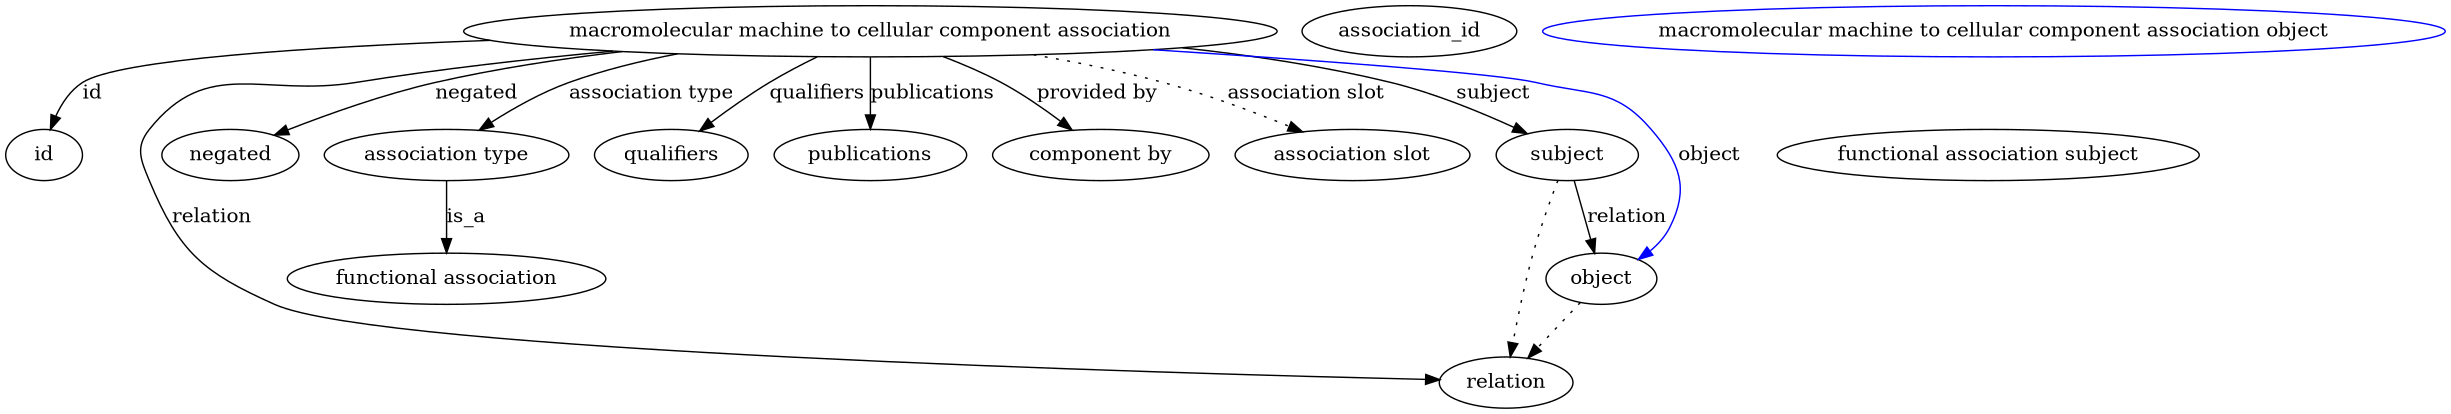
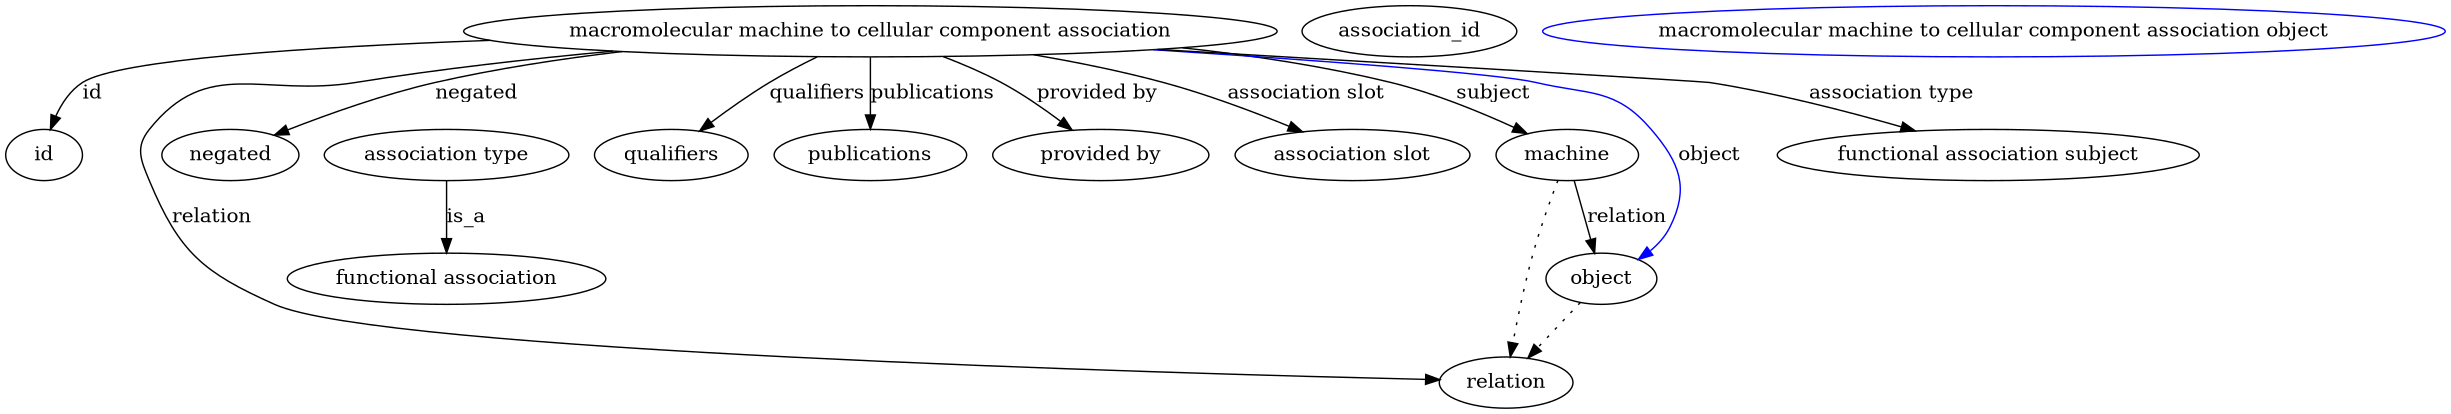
edge "macromolecular machine to cellular component association" -> "association type": now "macromolecular machine to cellular component association" -> "functional association subject"
edge "macromolecular machine to cellular component association" -> "association slot": style dotted -> solid
node "component by": label "component by" -> "provided by"
node "subject": label "subject" -> "machine"
